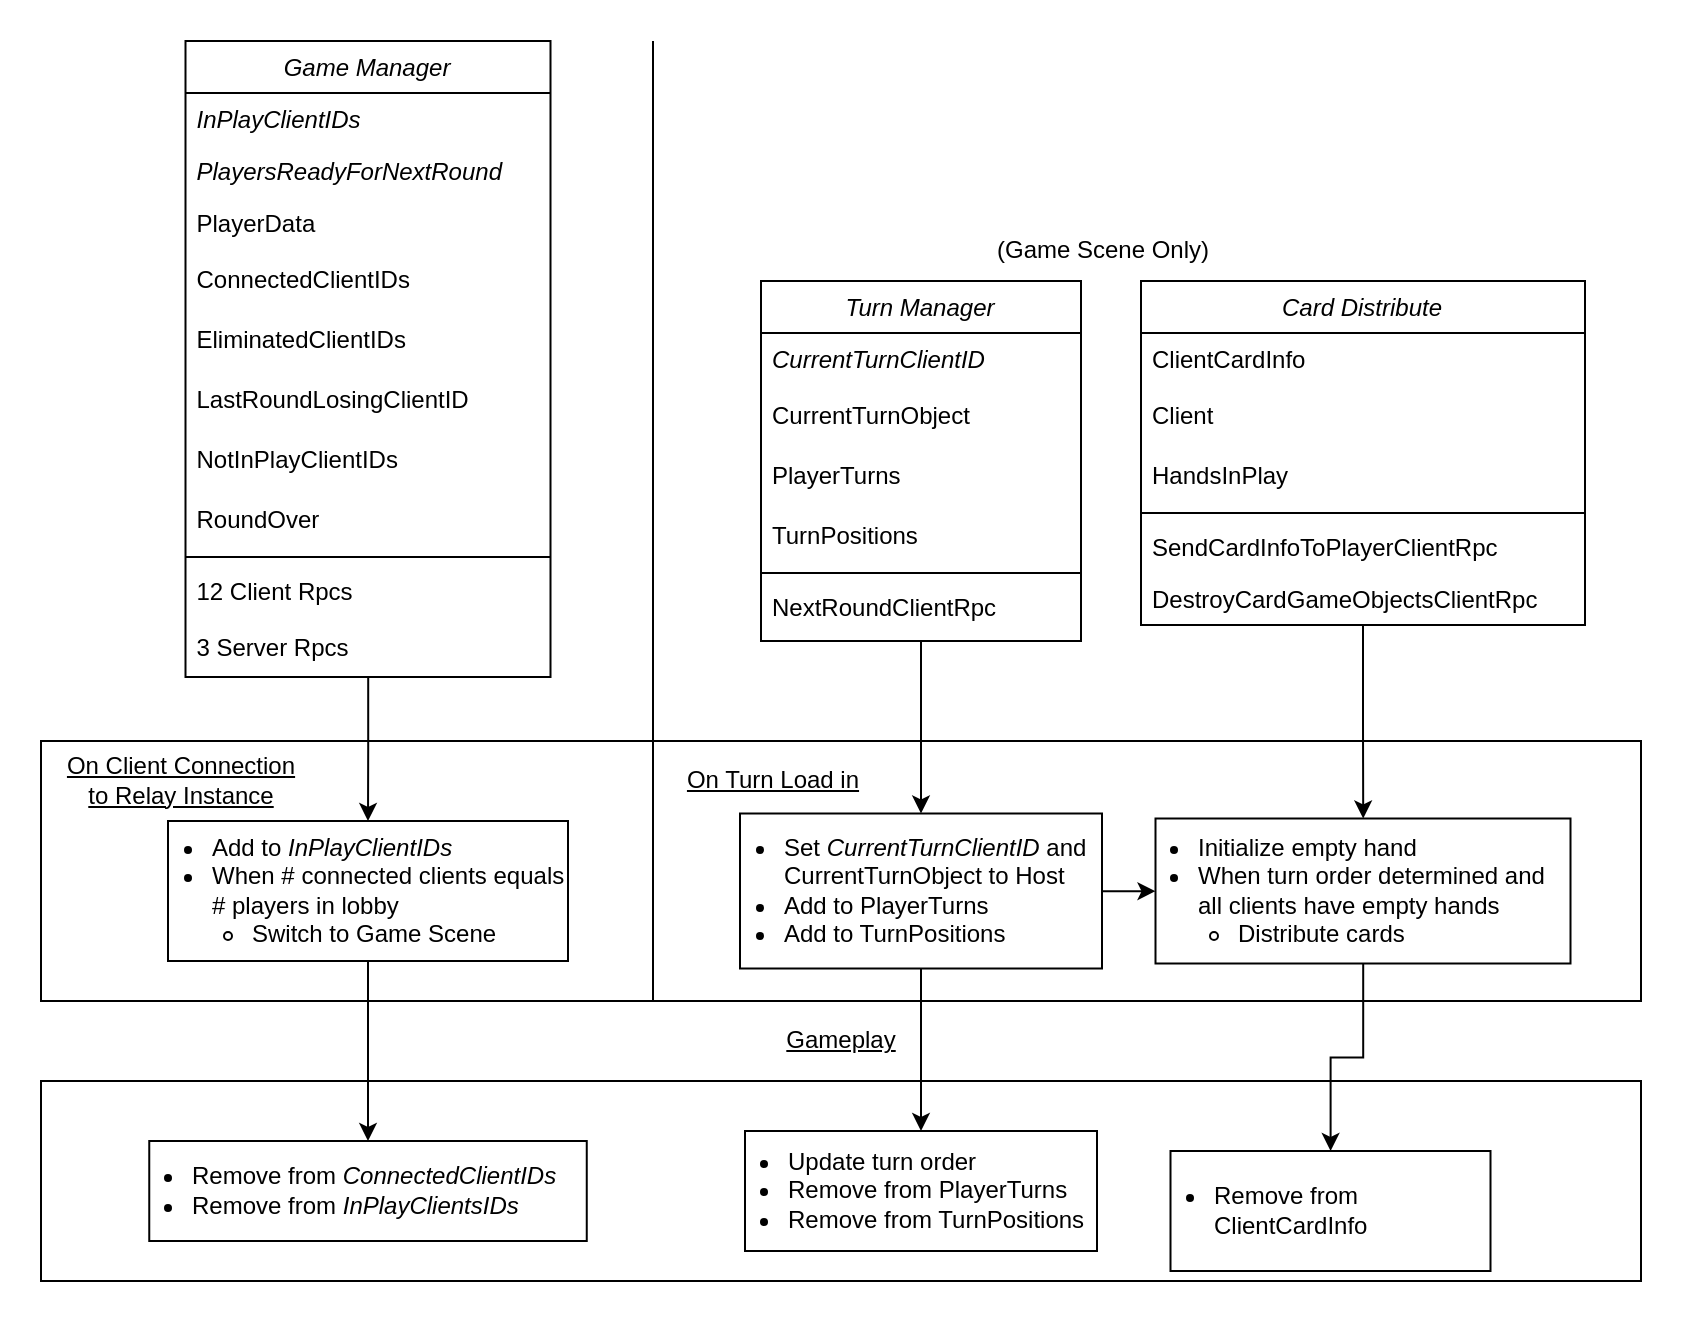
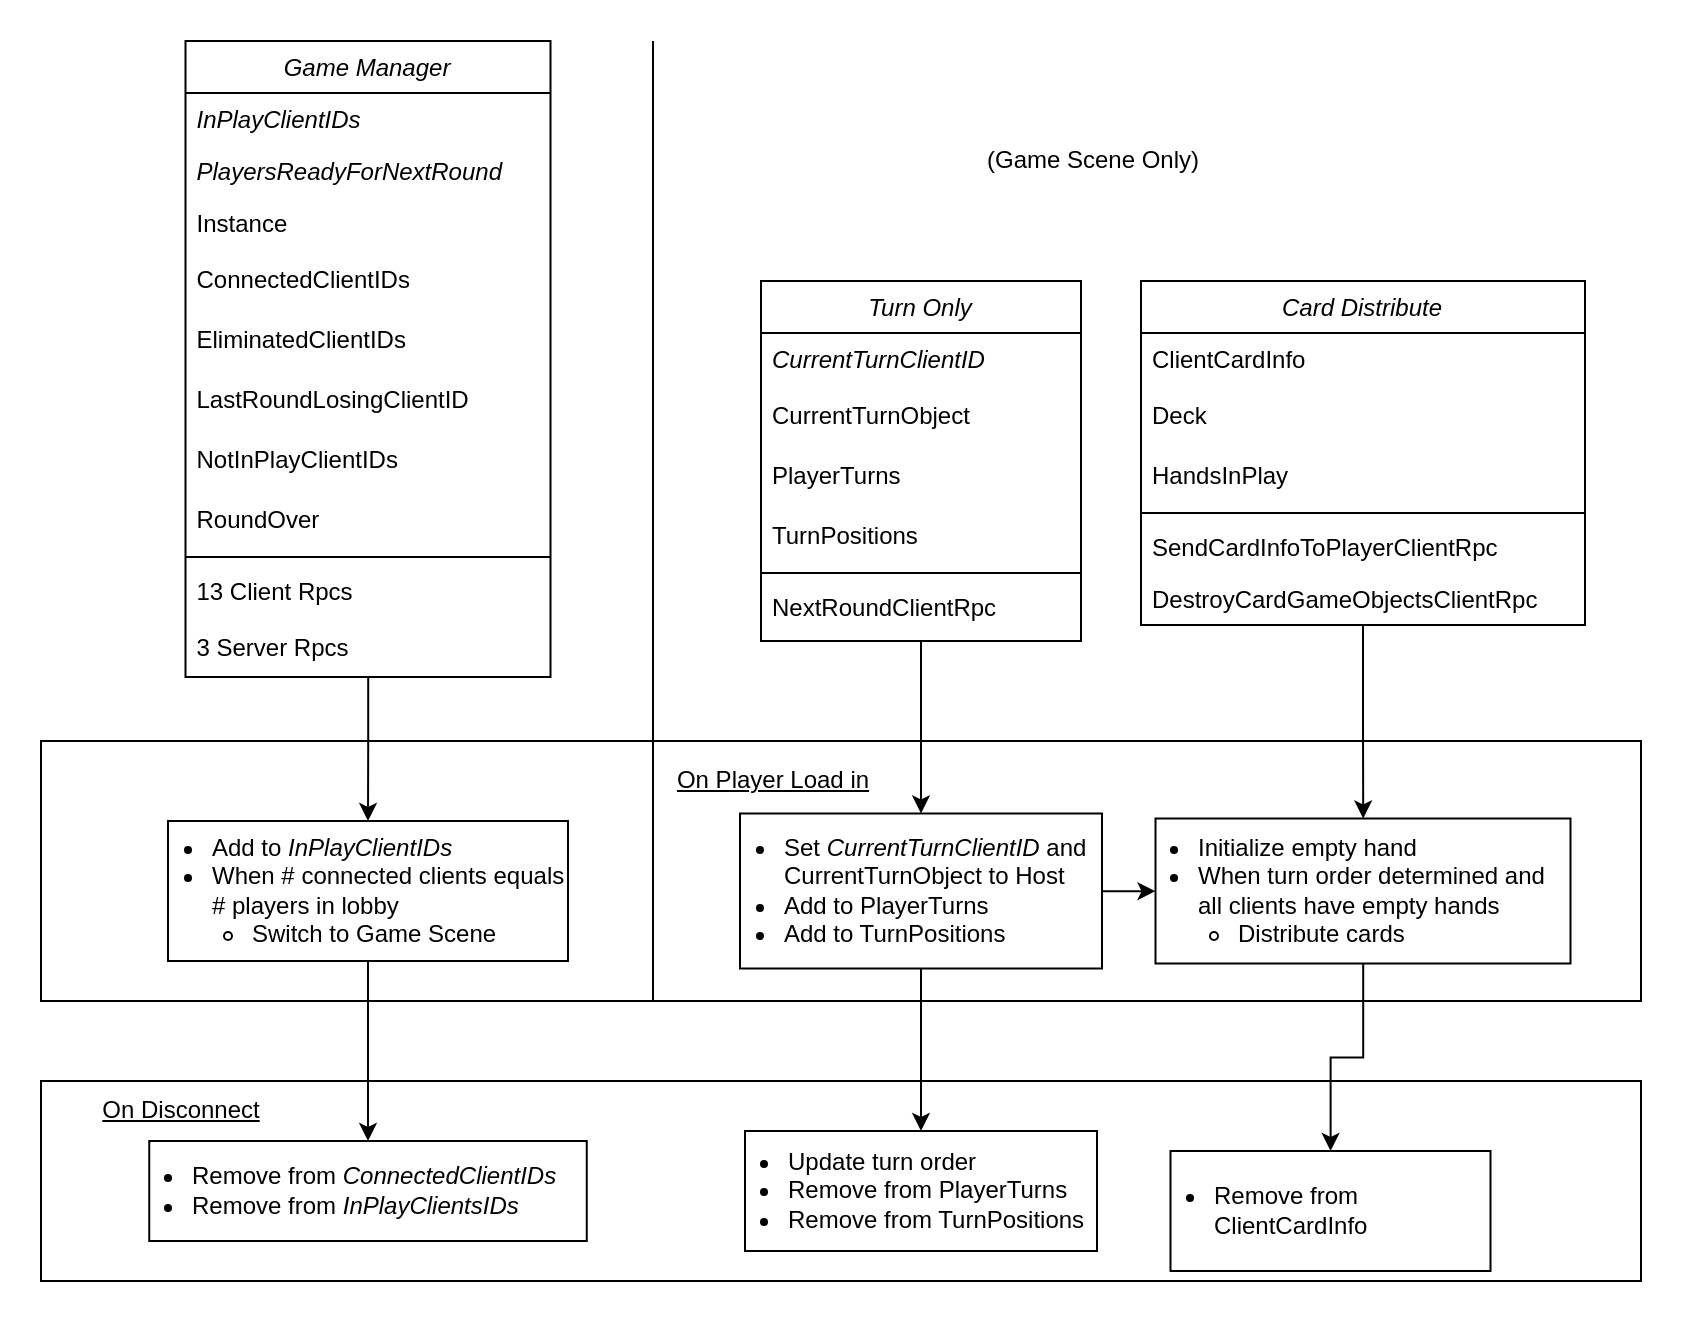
node "PlayerData": label "PlayerData" -> "Instance"
node "(Game Scene Only)": moved (1103, 251) -> (1093, 161)
node "Turn Manager": label "Turn Manager" -> "Turn Only"
node "Client": label "Client" -> "Deck"
node "12 Client Rpcs": label "12 Client Rpcs" -> "13 Client Rpcs"
node "On Client Connection to Relay Instance": removed
node "On Turn Load in": label "On Turn Load in" -> "On Player Load in"
node "Gameplay": removed
node "On Disconnect": added
